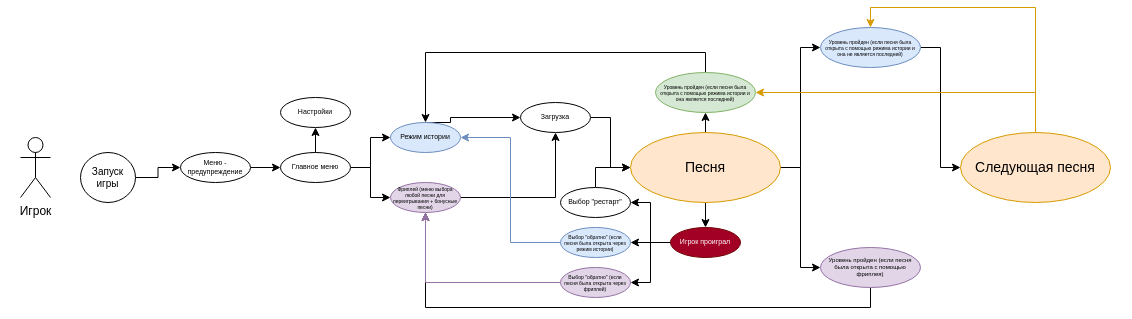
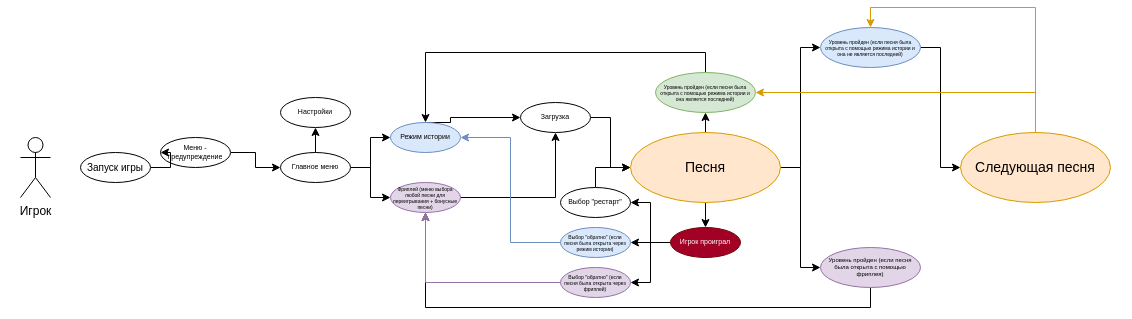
node "Меню - предупреждение": moved (216, 168) -> (196, 153)
node "Запуск игры": size 55x50 -> 70x30
